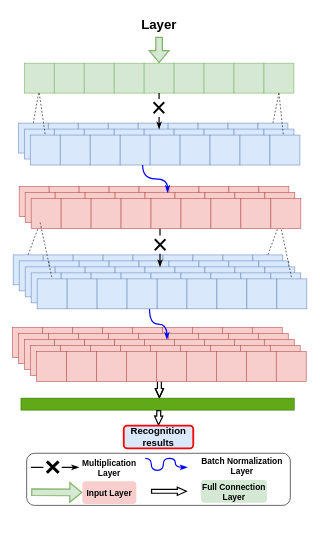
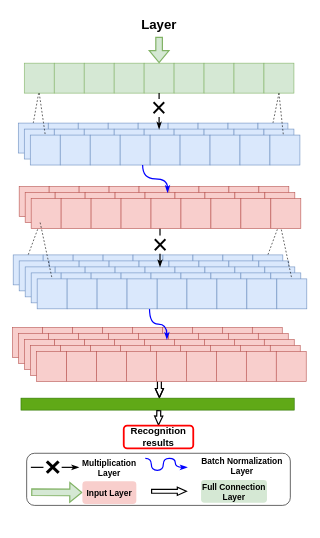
node "Recognition results": fillcolor #dae8fc -> #ffffff
